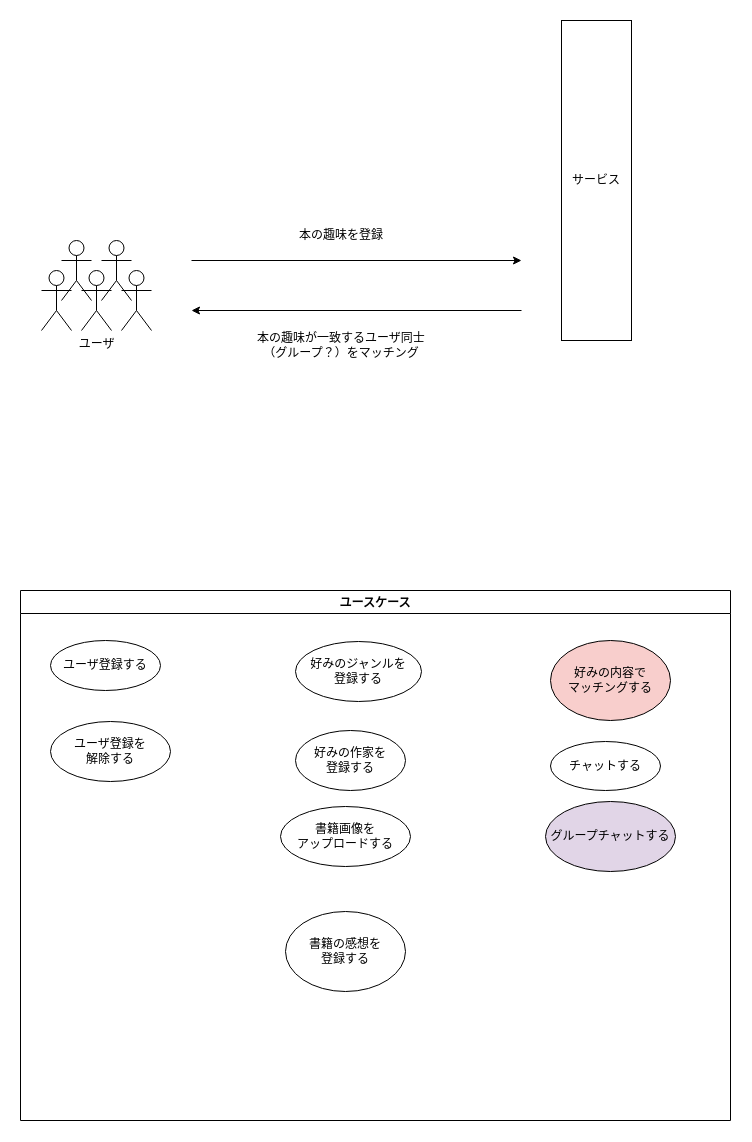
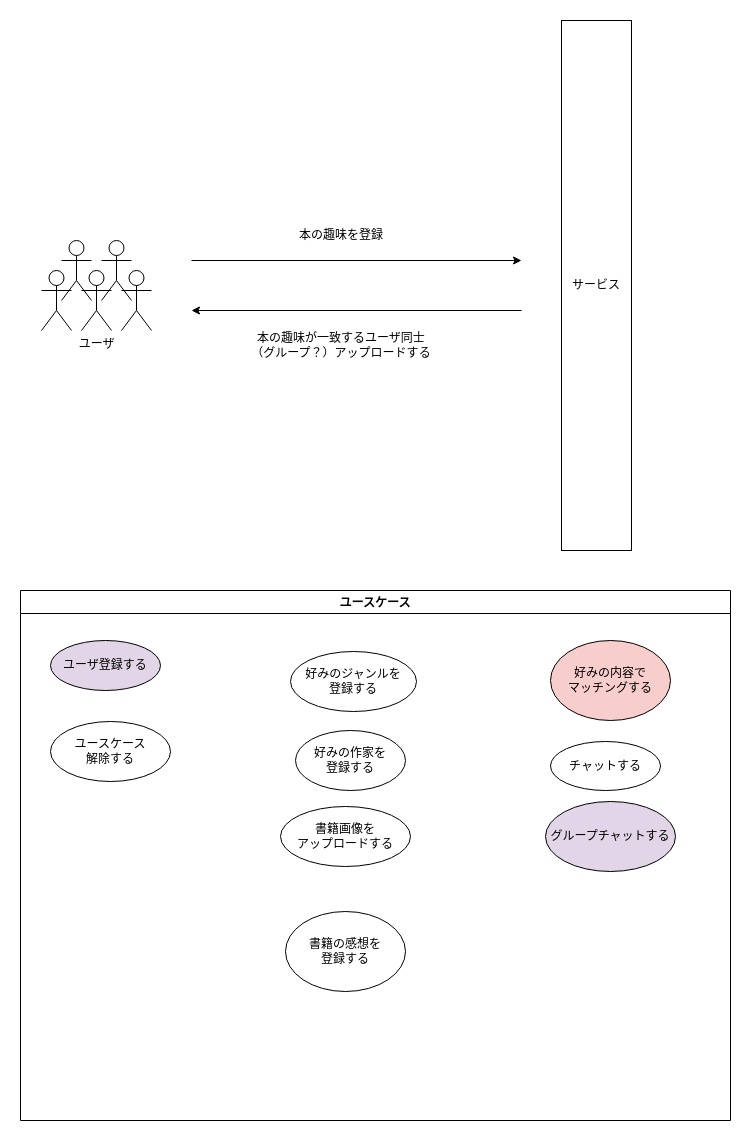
node "サービス": size 70x320 -> 70x530
node "本の趣味が一致するユーザ同士（グループ？）をマッチング": label "本の趣味が一致するユーザ同士（グループ？）をマッチング" -> "本の趣味が一致するユーザ同士（グループ？）アップロードする"
node "ユーザ登録する": fillcolor #ffffff -> #e1d5e7
node "好みのジャンルを 登録する": moved (359, 672) -> (354, 682)
node "ユーザ登録を 解除する": label "ユーザ登録を 解除する" -> "ユースケース 解除する"
